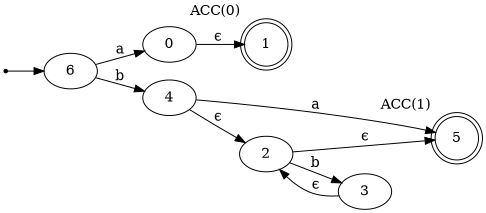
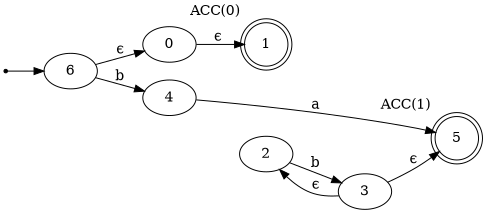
edge "6" -> "0": label "a" -> "ϵ"
edge "4" -> "2": removed, label "ϵ"
edge "2" -> "5 ACC(1)": now "3" -> "5 ACC(1)"
